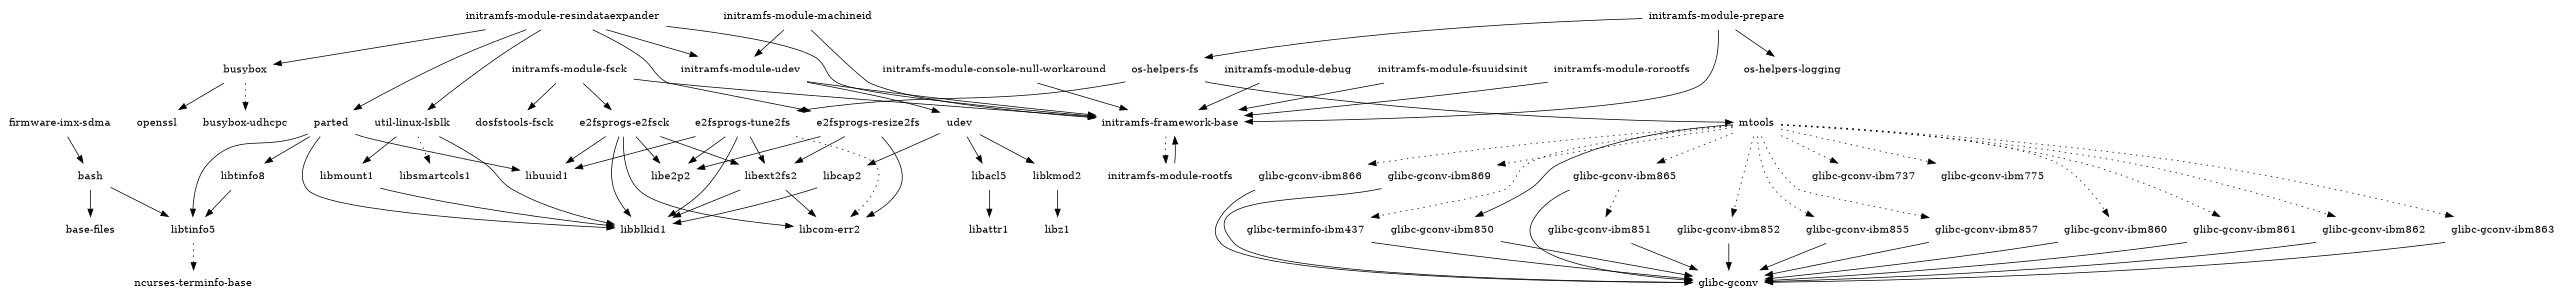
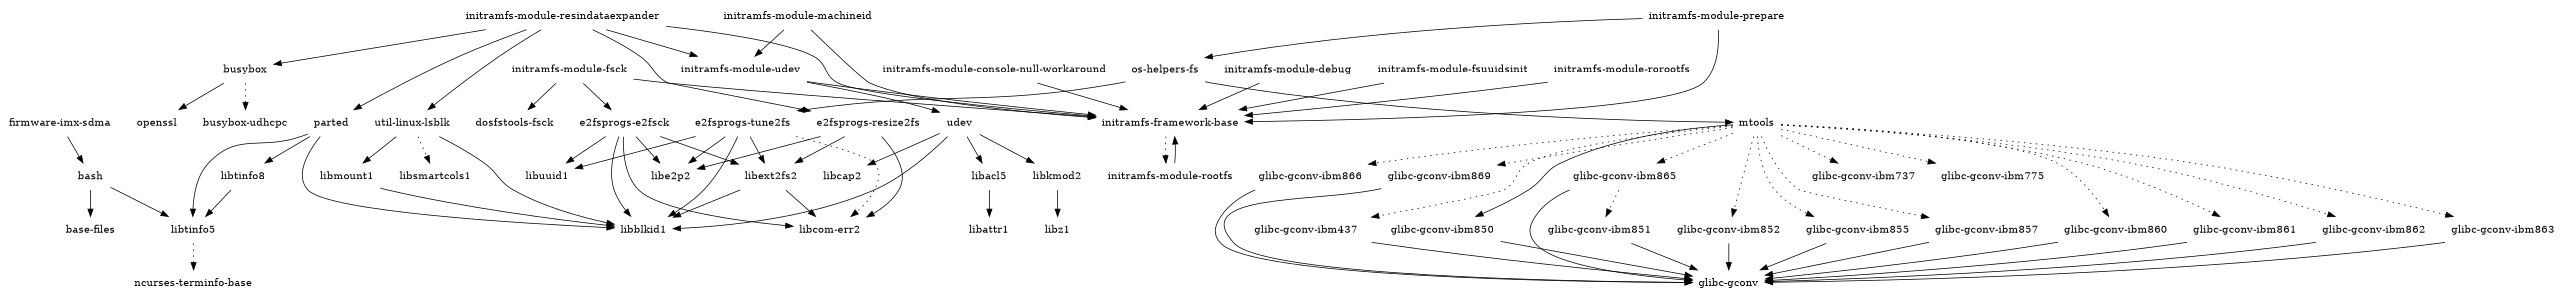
node "os-helpers-logging": removed
edge "parted" -> "libuuid1": removed
edge "libcap2" -> "libblkid1": now "udev" -> "libblkid1"
node "glibc-terminfo-ibm437": label "glibc-terminfo-ibm437" -> "glibc-gconv-ibm437"
